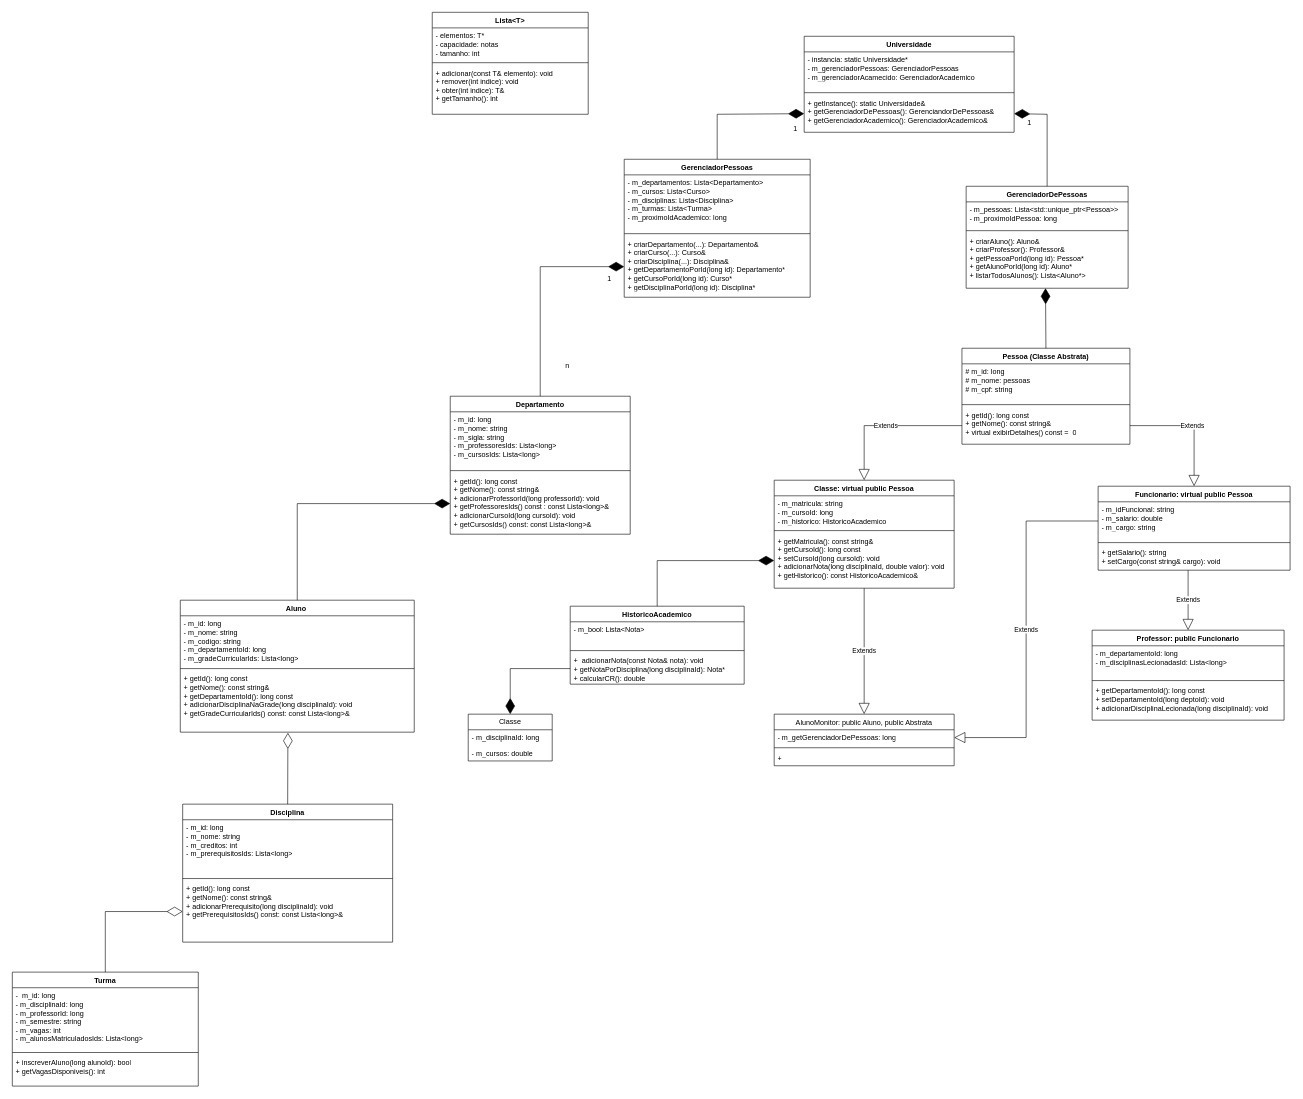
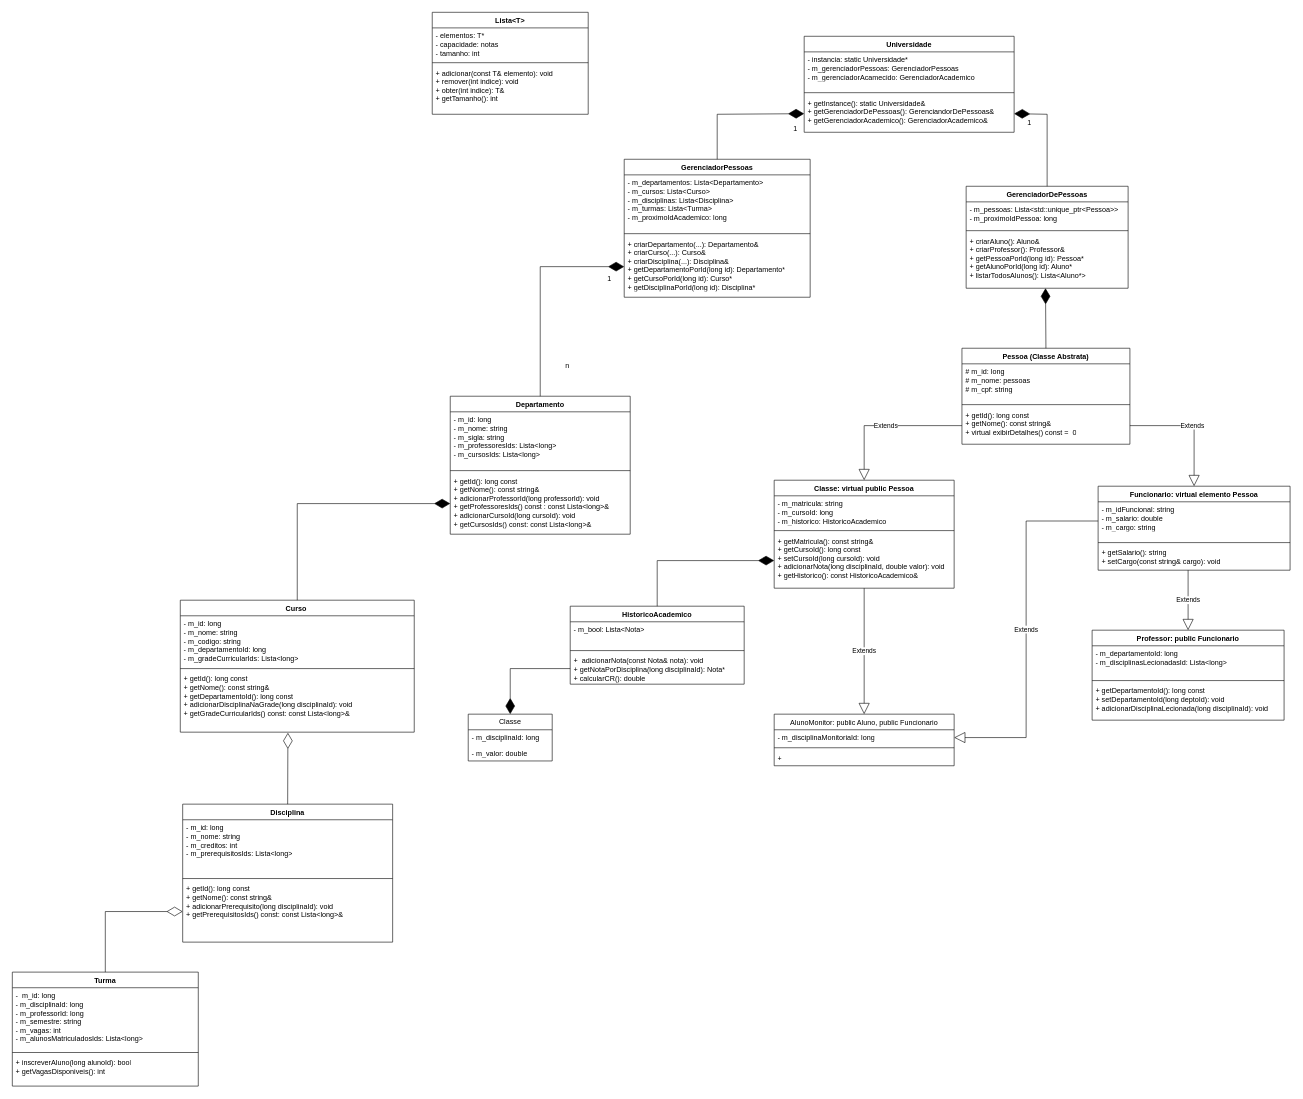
node "Funcionario: virtual public Pessoa": label "Funcionario: virtual public Pessoa" -> "Funcionario: virtual elemento Pessoa"
node "Aluno": label "Aluno" -> "Curso"
node "AlunoMonitor: public Aluno, public Abstrata": label "AlunoMonitor: public Aluno, public Abstrata" -> "AlunoMonitor: public Aluno, public Funcionario"
node "- m_getGerenciadorDePessoas: long": label "- m_getGerenciadorDePessoas: long" -> "- m_disciplinaMonitoriaId: long"
node "- m_cursos: double": label "- m_cursos: double" -> "- m_valor: double"
